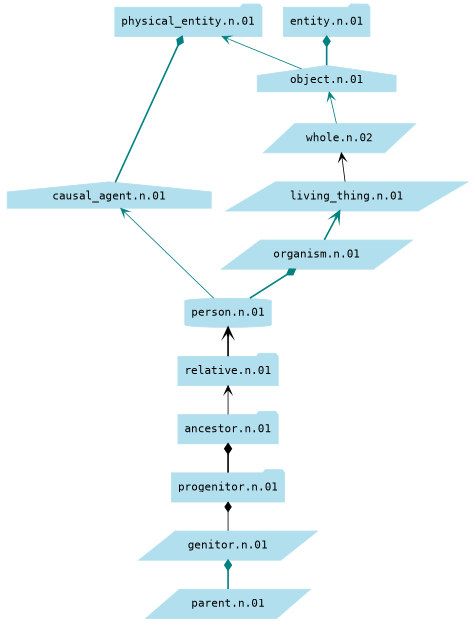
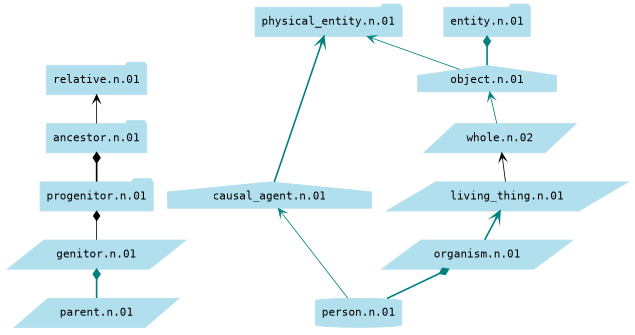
edge "causal_agent.n.01" -> "physical_entity.n.01": arrowhead diamond -> vee
edge "relative.n.01" -> "person.n.01": removed
